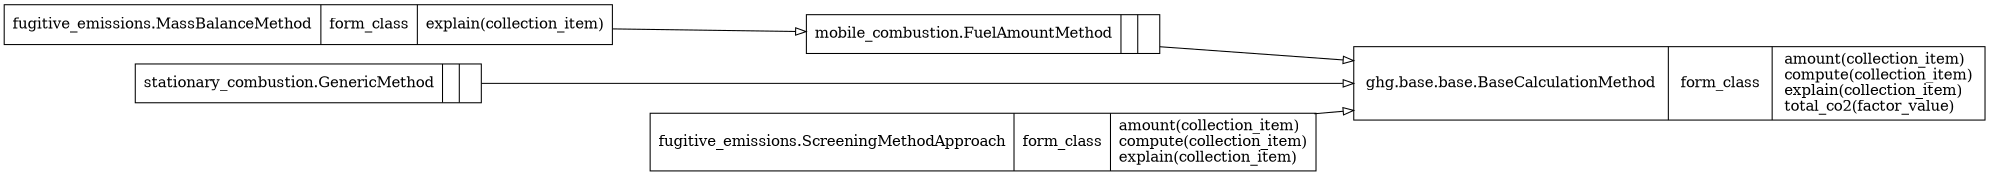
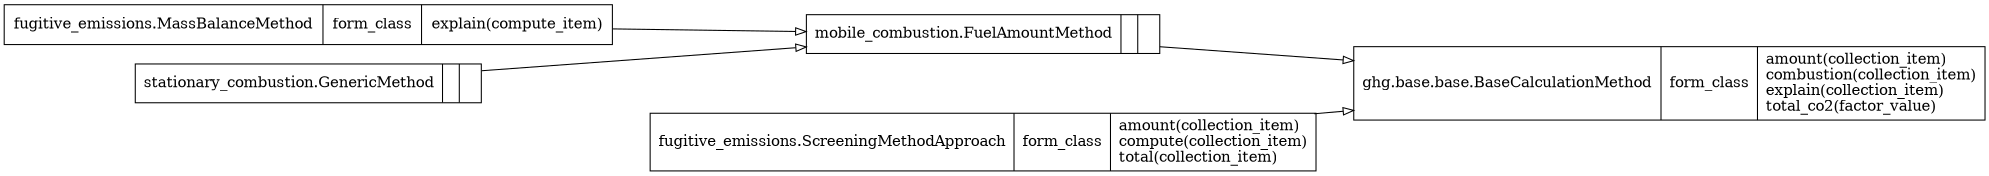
node "fugitive_emissions.MassBalanceMethod": text "explain(collection_item)" -> "explain(compute_item)"
node "ghg.base.base.BaseCalculationMethod": text "compute(collection_item)" -> "combustion(collection_item)"
edge "stationary_combustion.GenericMethod" -> "ghg.base.base.BaseCalculationMethod": now "stationary_combustion.GenericMethod" -> "mobile_combustion.FuelAmountMethod"
node "fugitive_emissions.ScreeningMethodApproach": text "explain(collection_item)" -> "total(collection_item)"
